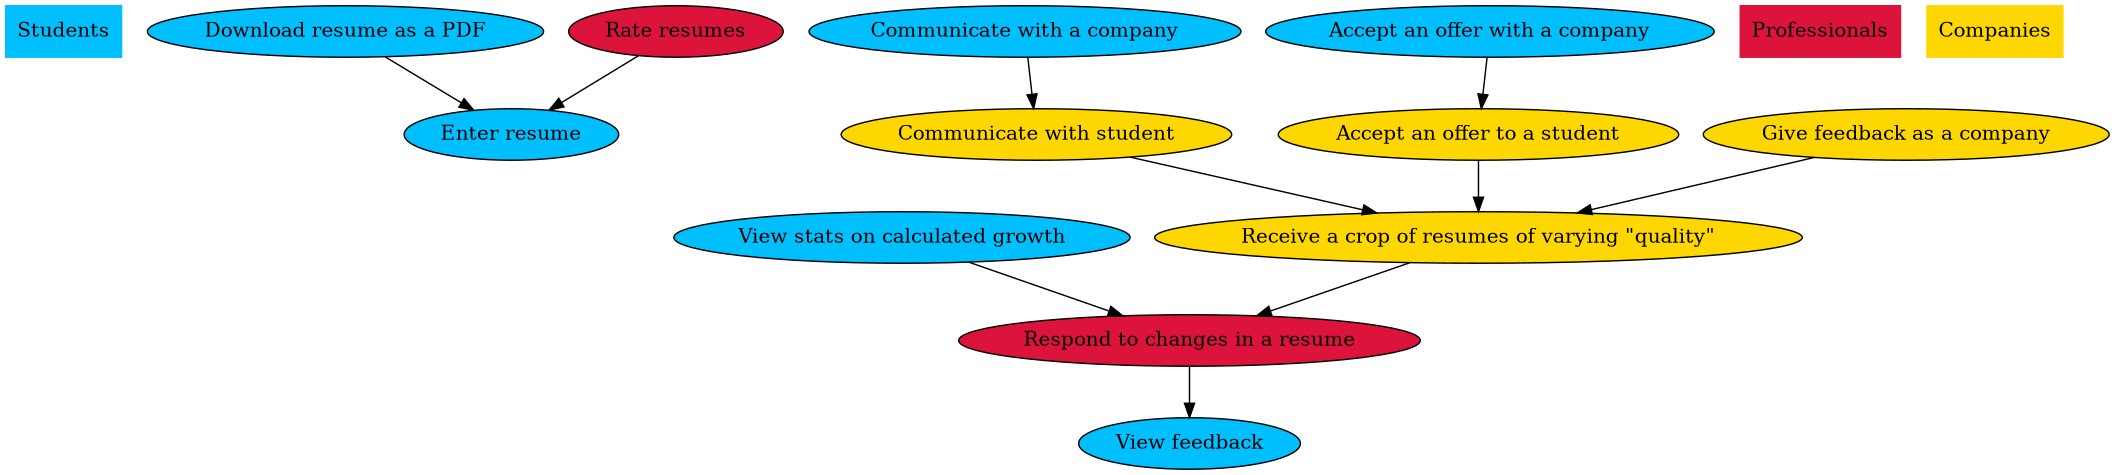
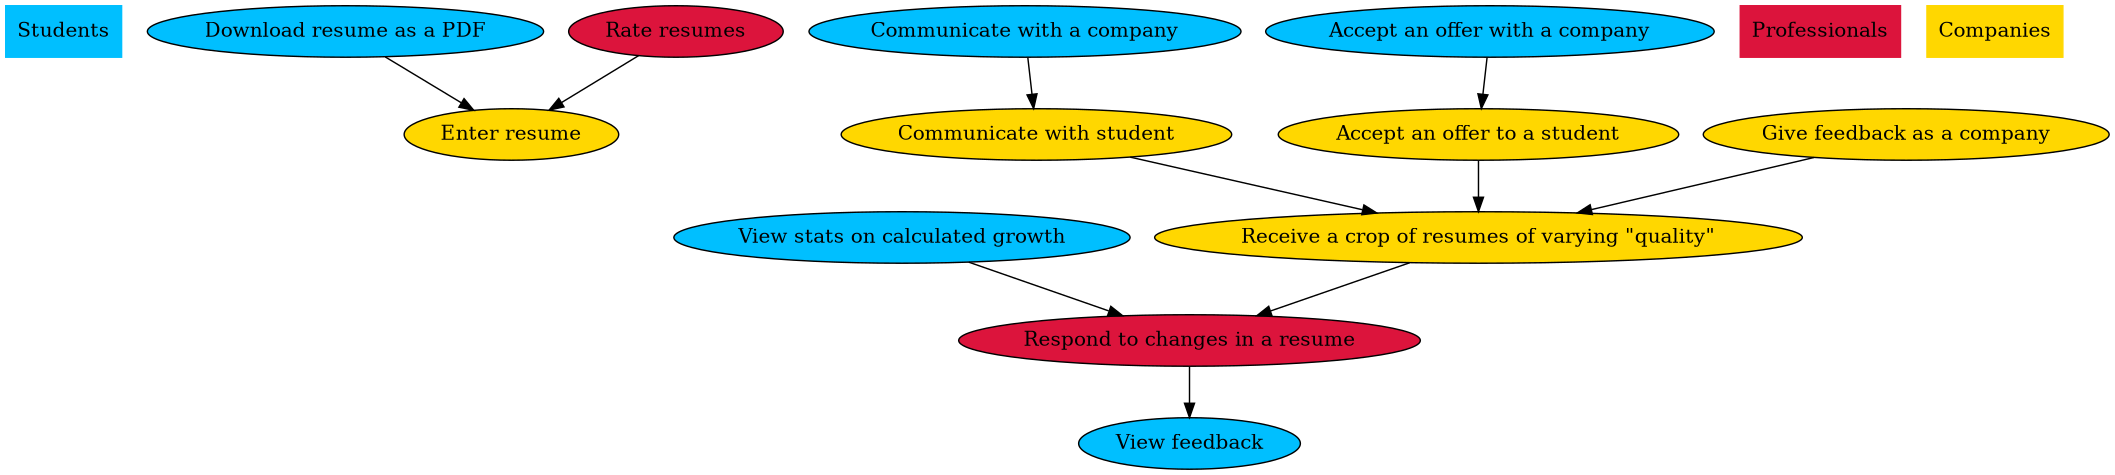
node "Enter resume": fillcolor deepskyblue -> gold
